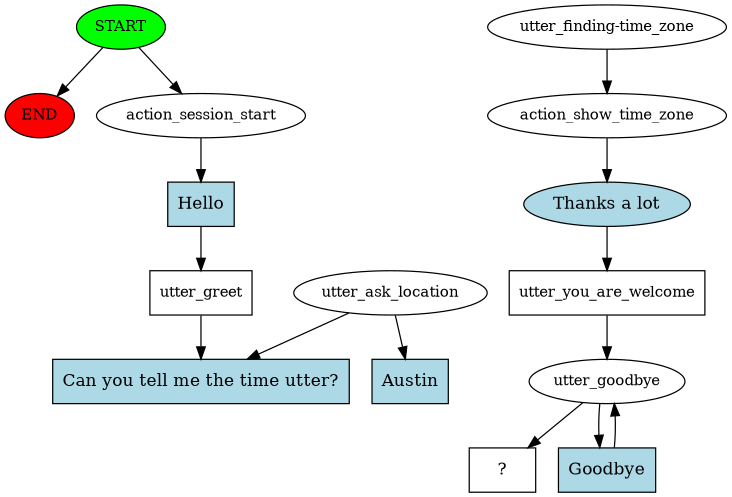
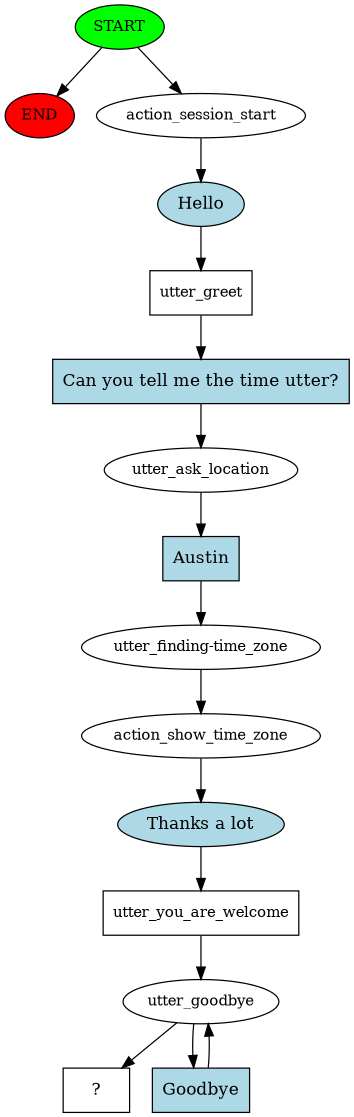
node "Hello": shape box -> ellipse
edge "utter_ask_location" -> "Can you tell me the time utter?": reversed
edge "Austin" -> "utter_finding-time_zone": added
